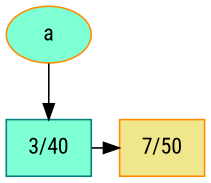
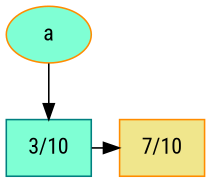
node "3/40": label "3/40" -> "3/10"
node "7/50": label "7/50" -> "7/10"
